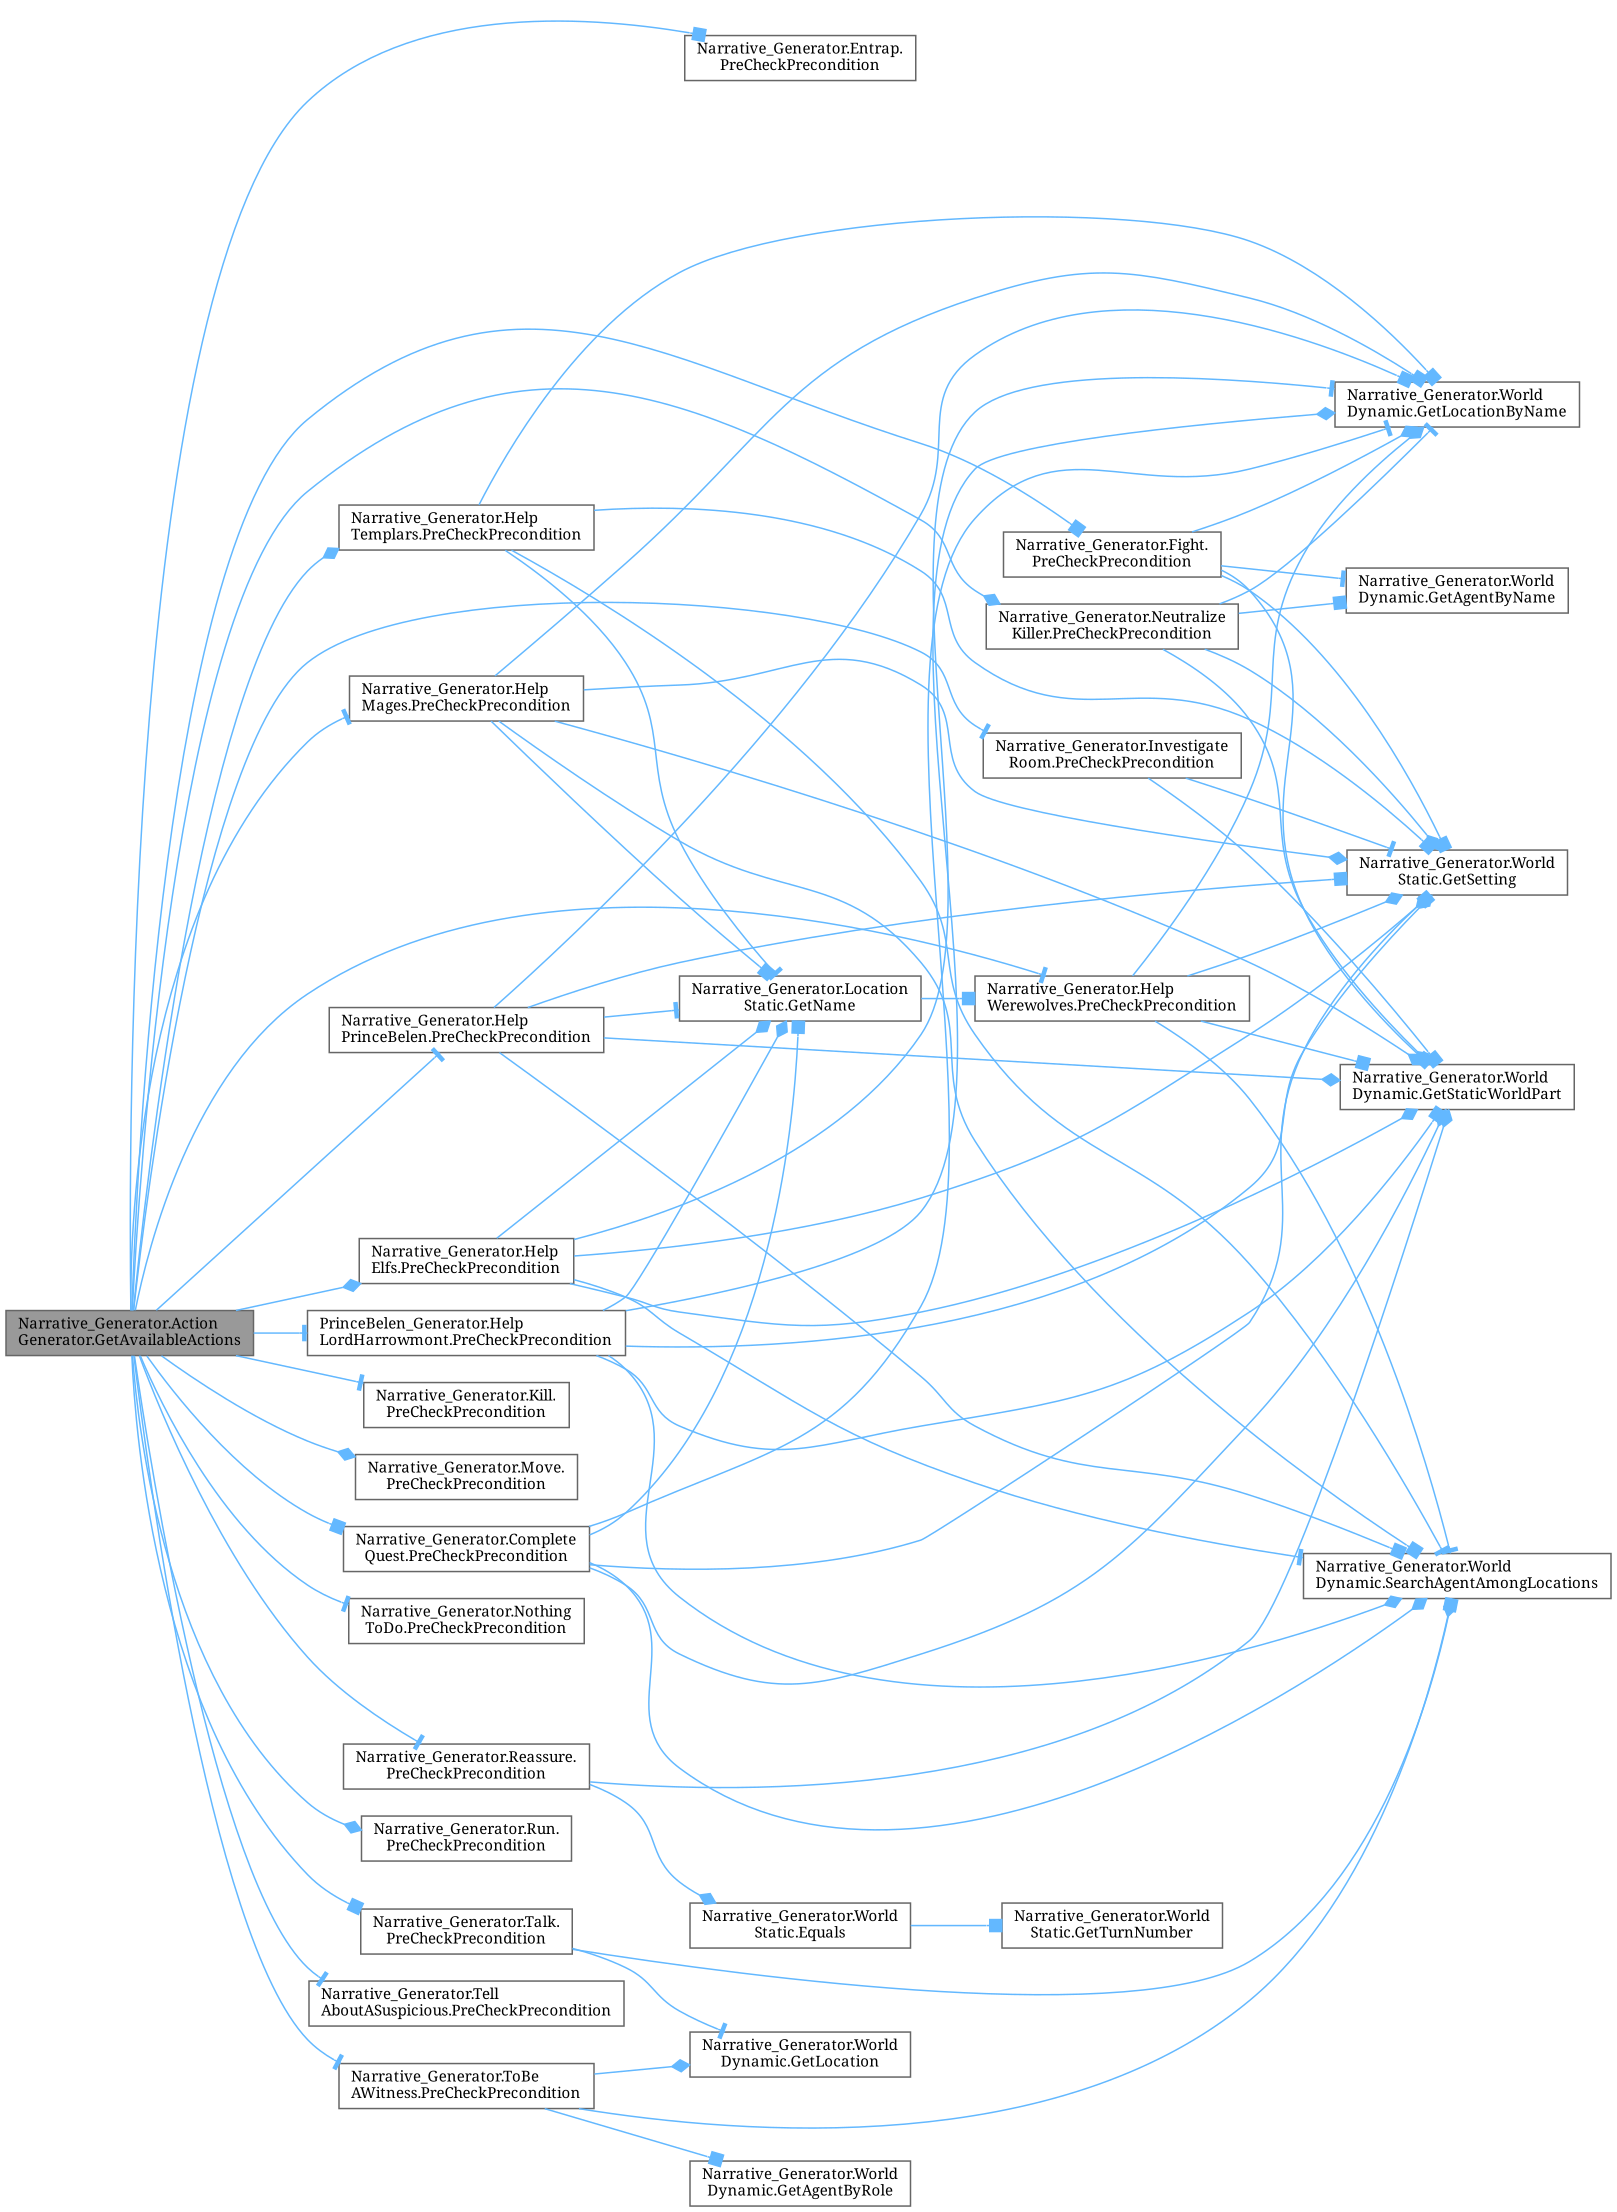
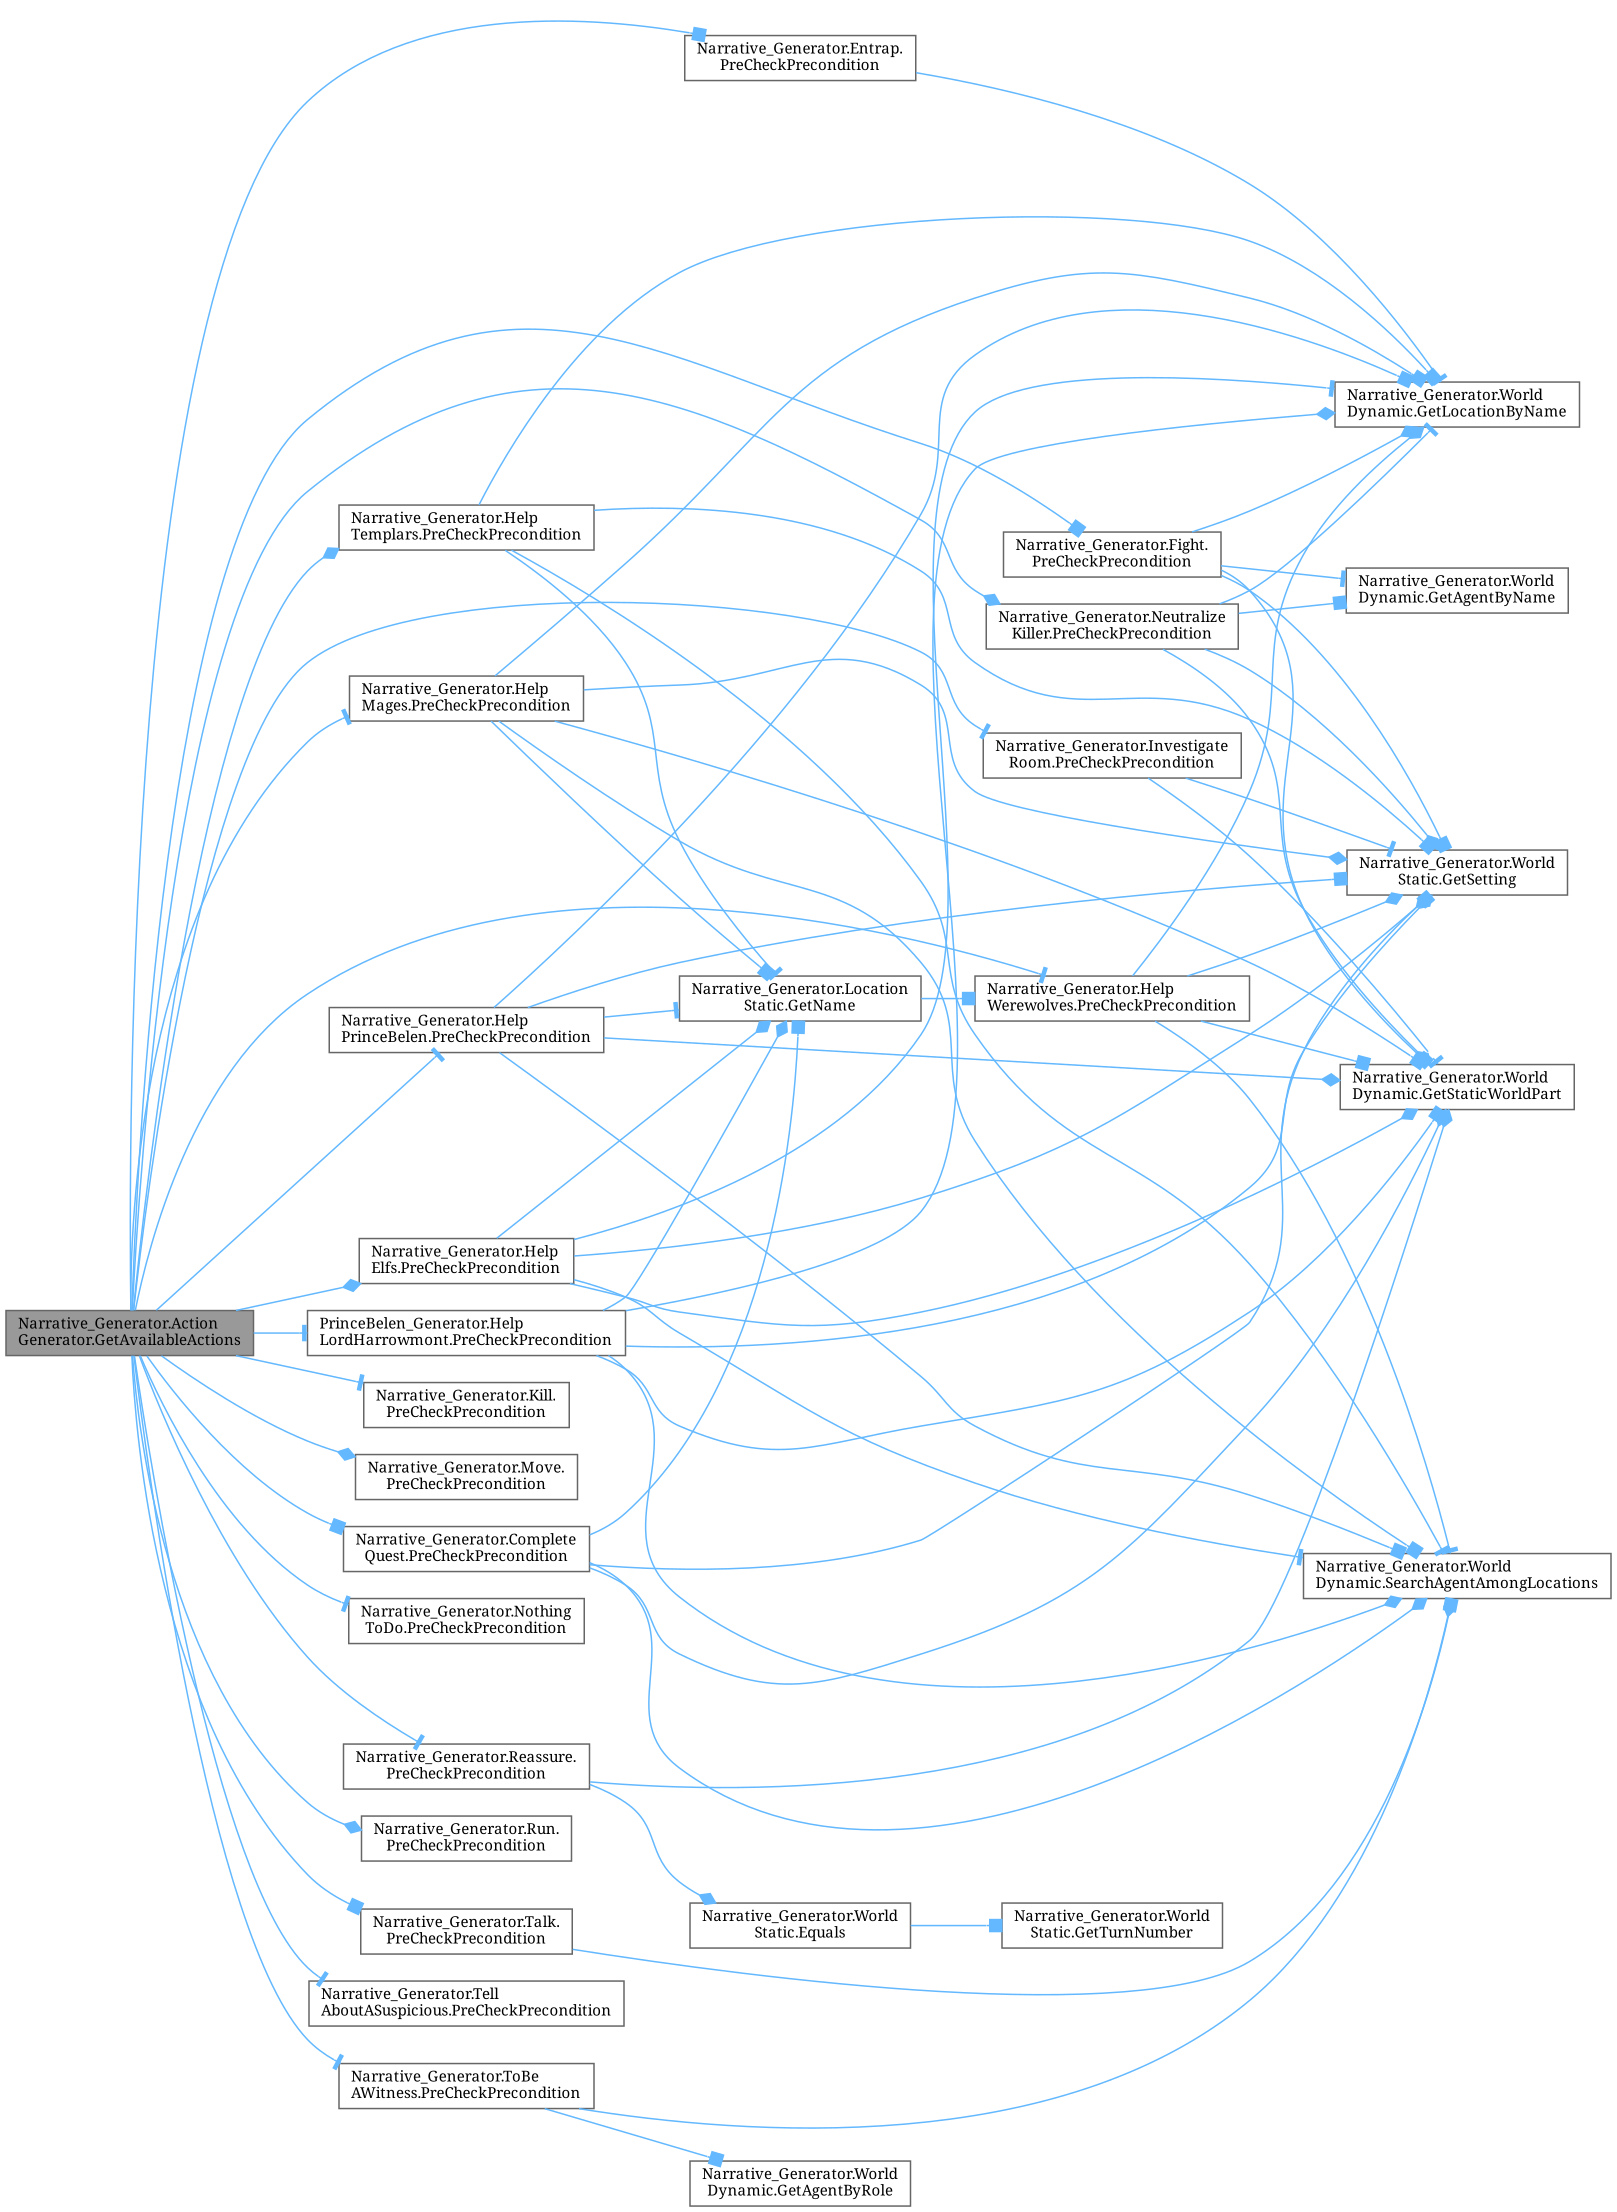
edge "Narrative_Generator.Complete Quest.PreCheckPrecondition" -> "Narrative_Generator.World Dynamic.GetLocationByName": now "Narrative_Generator.Entrap. PreCheckPrecondition" -> "Narrative_Generator.World Dynamic.GetLocationByName"
edge "Narrative_Generator.Help Mages.PreCheckPrecondition" -> "Narrative_Generator.World Dynamic.GetStaticWorldPart": arrowhead diamond -> box
edge "Narrative_Generator.Investigate Room.PreCheckPrecondition" -> "Narrative_Generator.World Dynamic.GetStaticWorldPart": arrowhead box -> tee
node "Narrative_Generator.World Dynamic.GetLocation": removed
